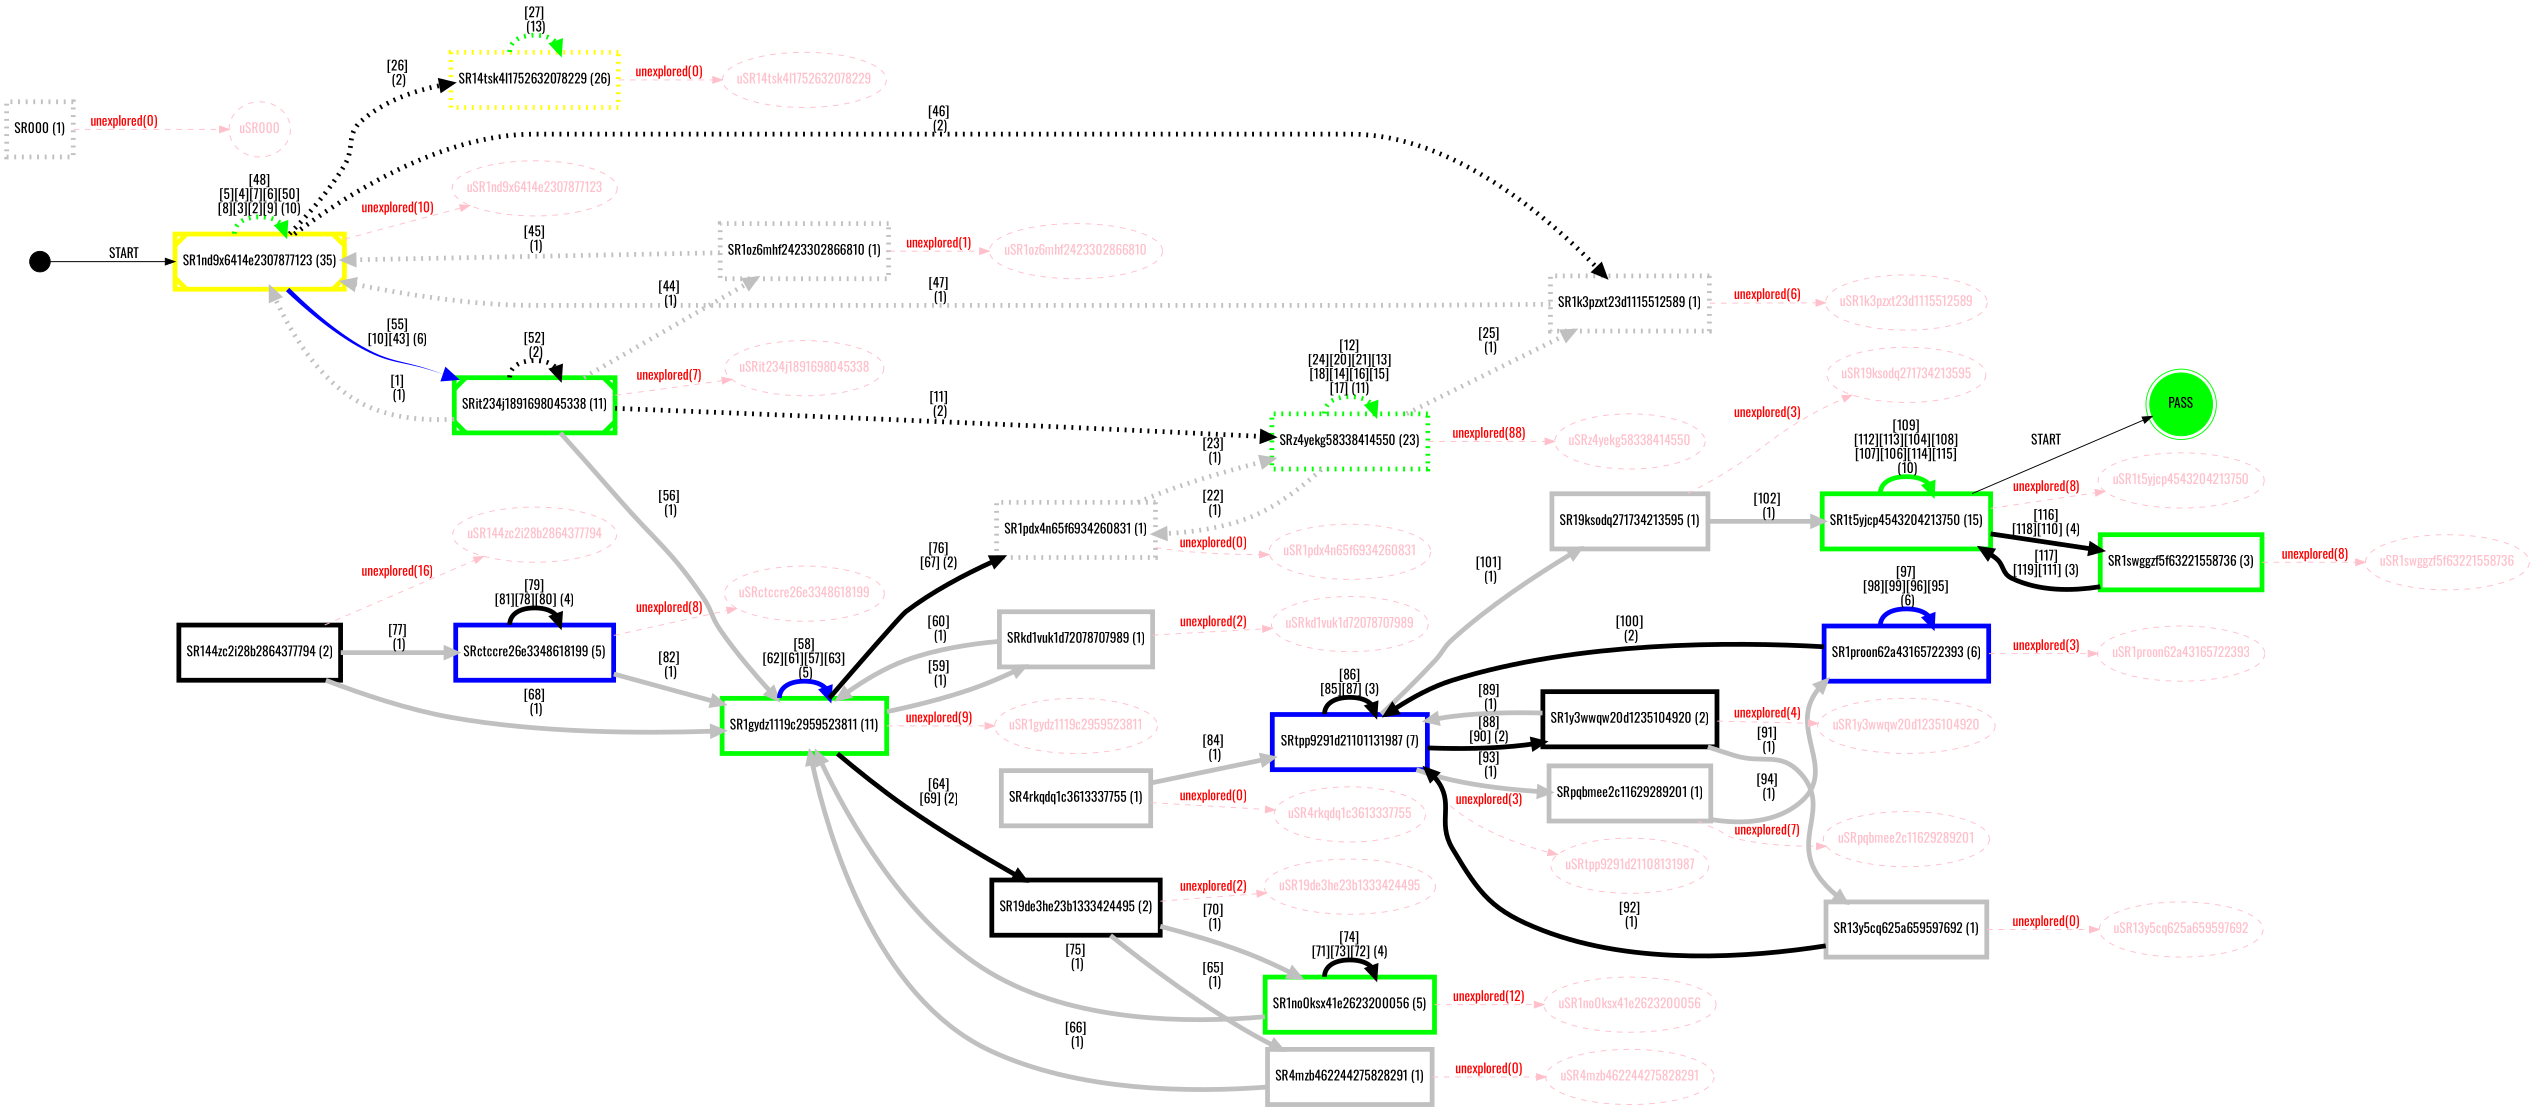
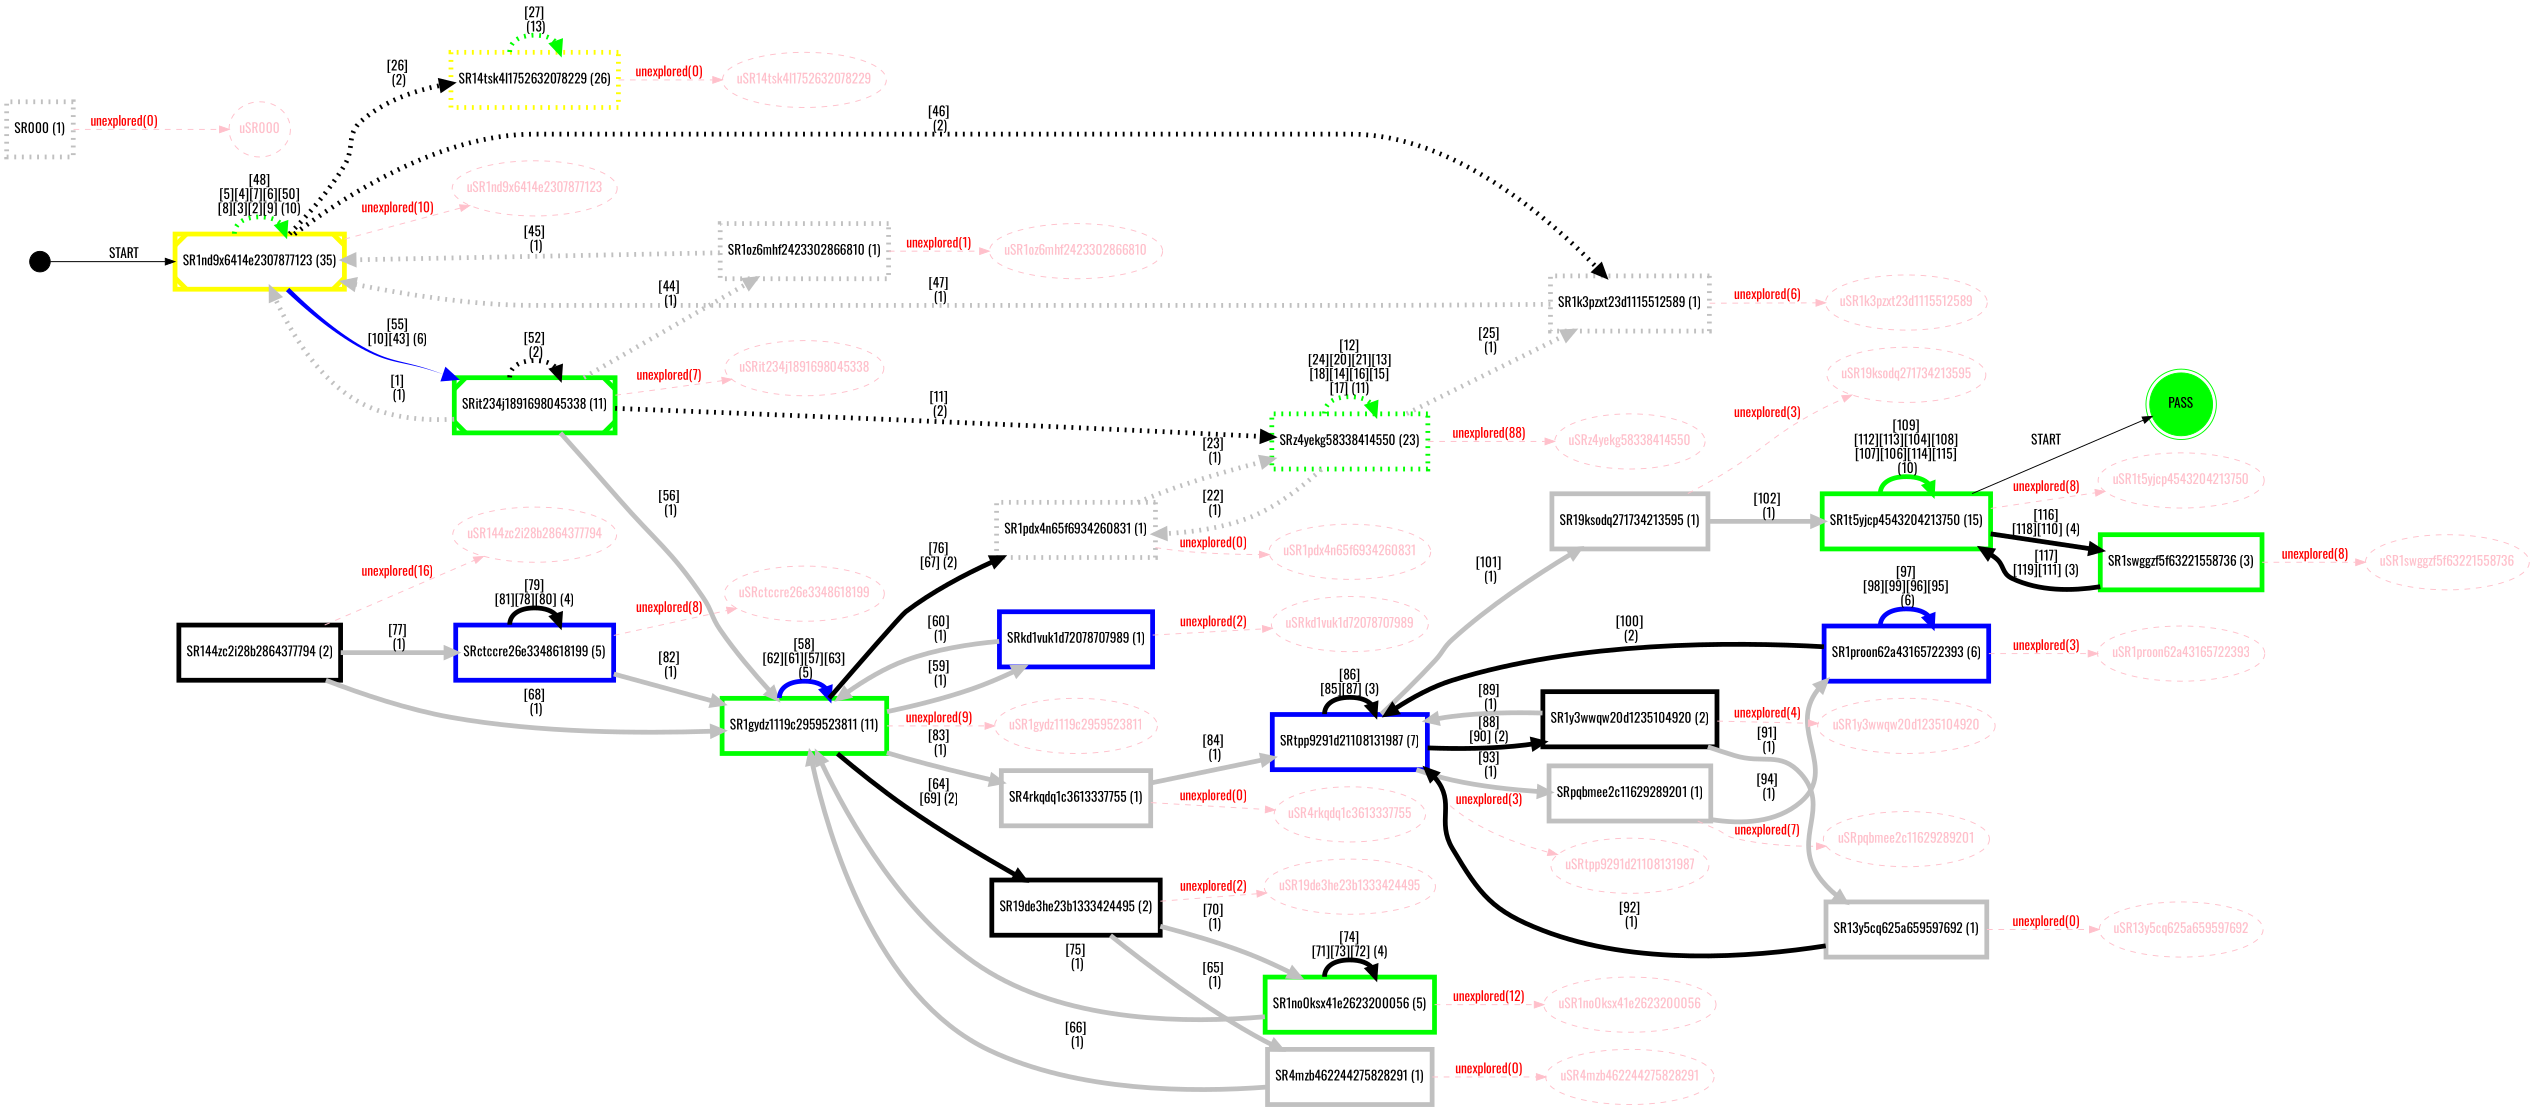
node "SRkd1vuk1d72078707989 (1)": color grey -> blue
node "SRtpp9291d21101131987 (7)": label "SRtpp9291d21101131987 (7)" -> "SRtpp9291d21108131987 (7)"
edge "SR1gydz1119c2959523811 (11)" -> "SR4rkqdq1c3613337755 (1)": added, label "[83] (1)"
